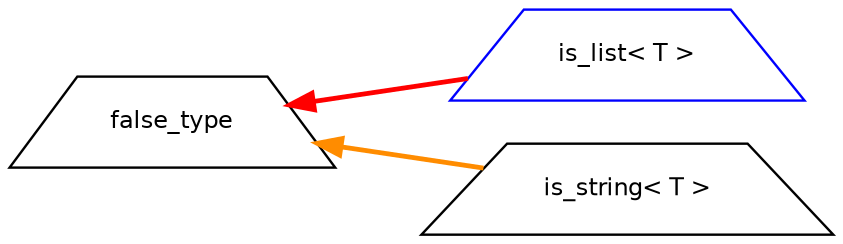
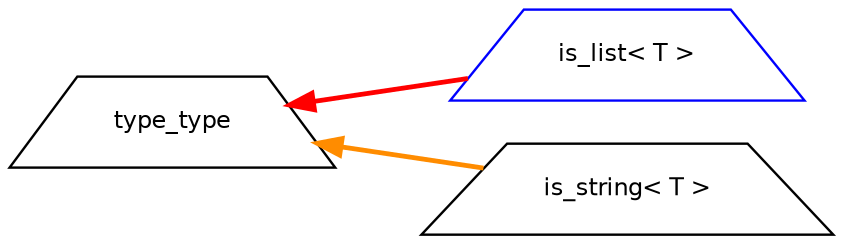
node "false_type": label "false_type" -> "type_type"
